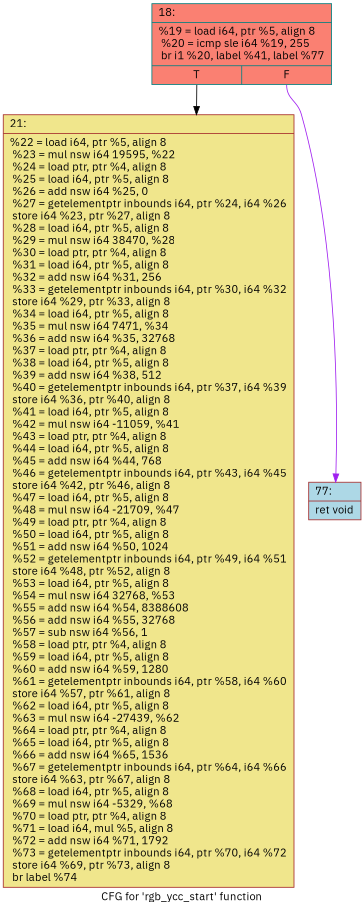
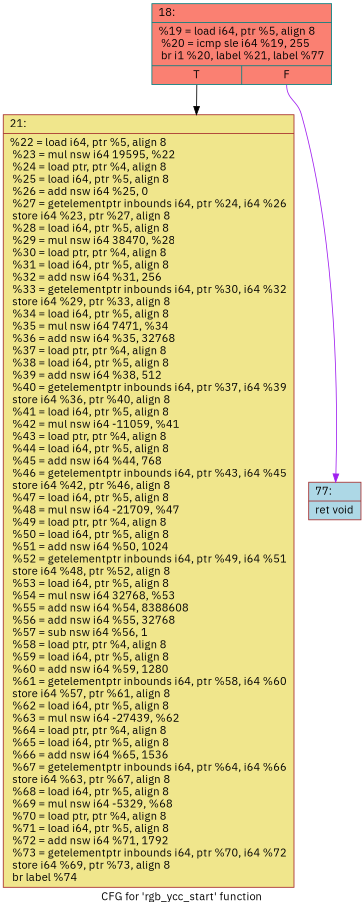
node "18:": text "br i1 %20, label %41, label %77" -> "br i1 %20, label %21, label %77"
node "21:": text "%71 = load i64, mul %5, align 8" -> "%71 = load i64, ptr %5, align 8"
